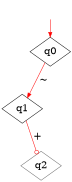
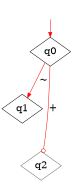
edge "q1" -> "q2": now "q0" -> "q2"
